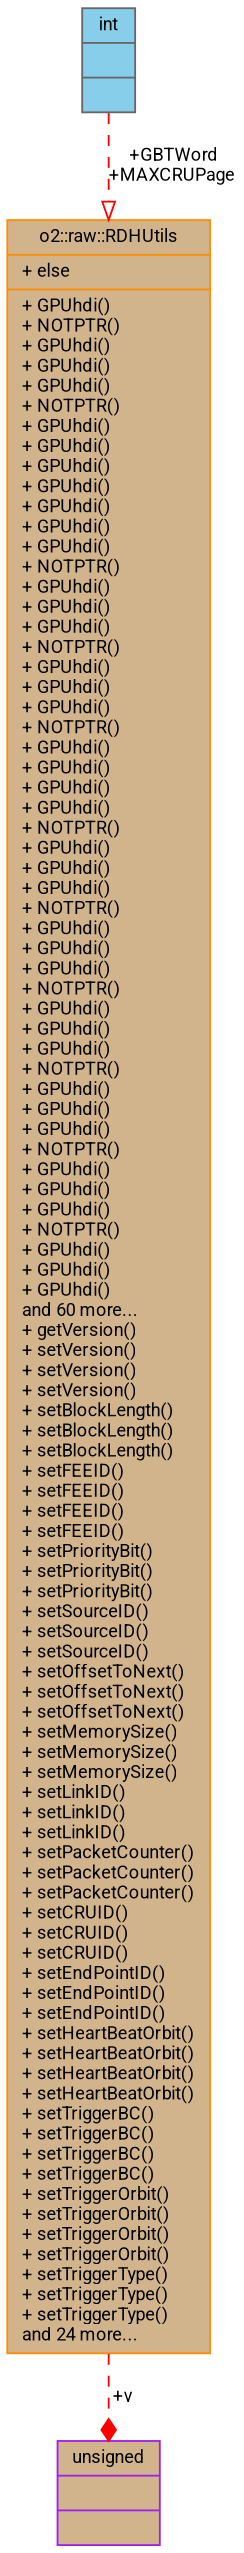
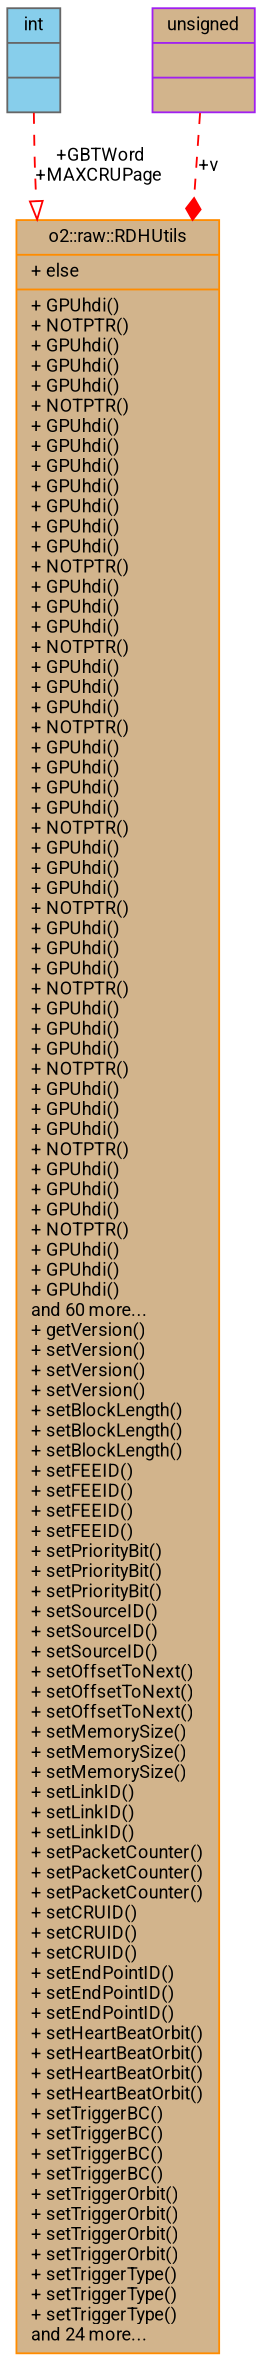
edge "o2::raw::RDHUtils" -> "unsigned": reversed
